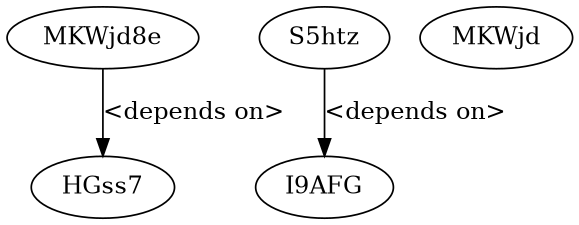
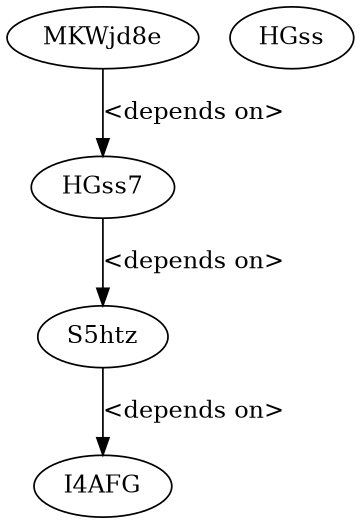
node "MKWjd": label "MKWjd" -> "HGss"
node "I9AFG": label "I9AFG" -> "I4AFG"
edge "HGss7" -> "S5htz": added, label "<depends on>"
